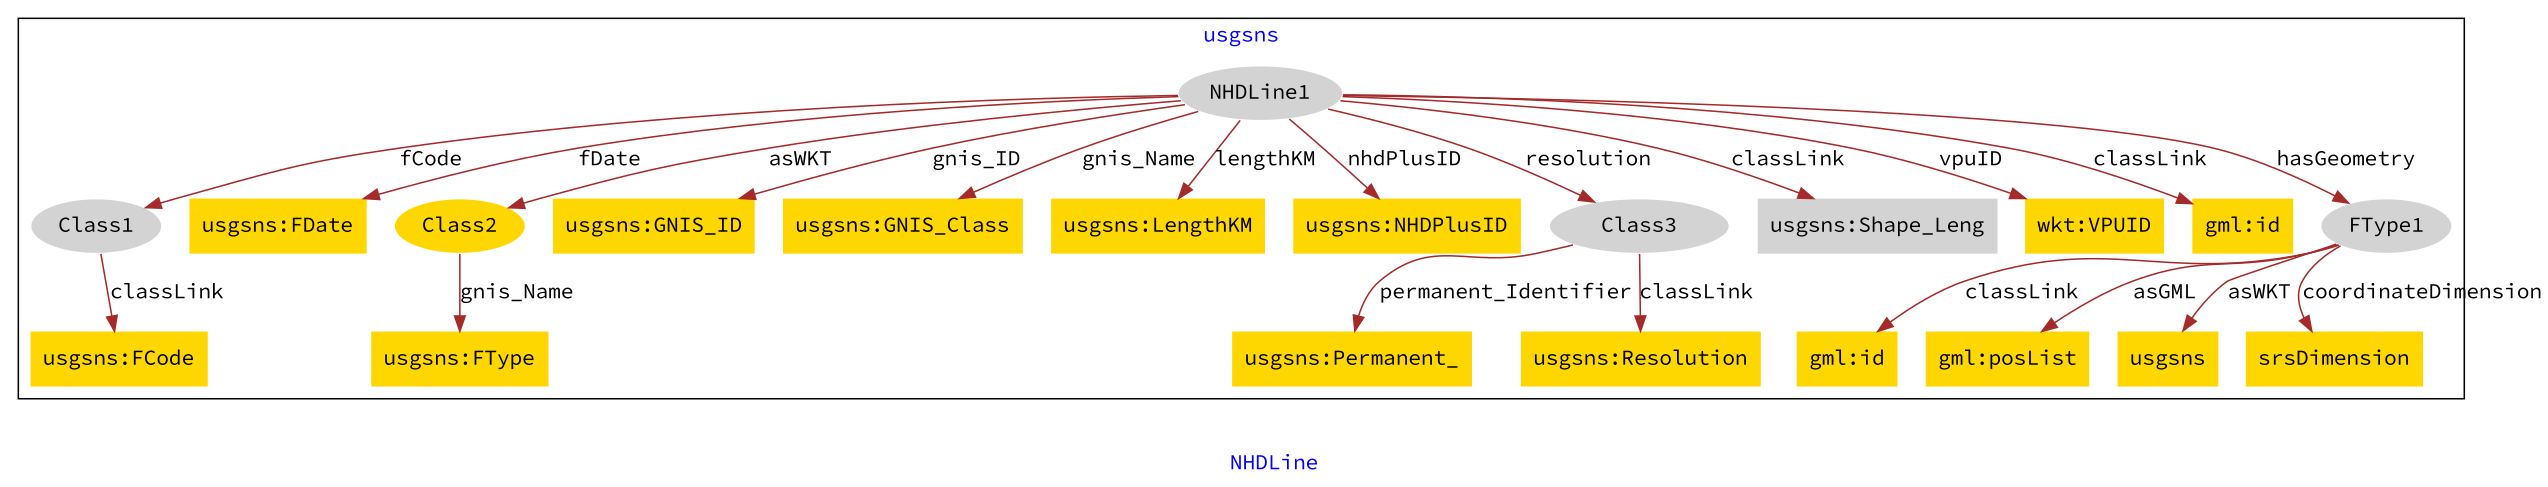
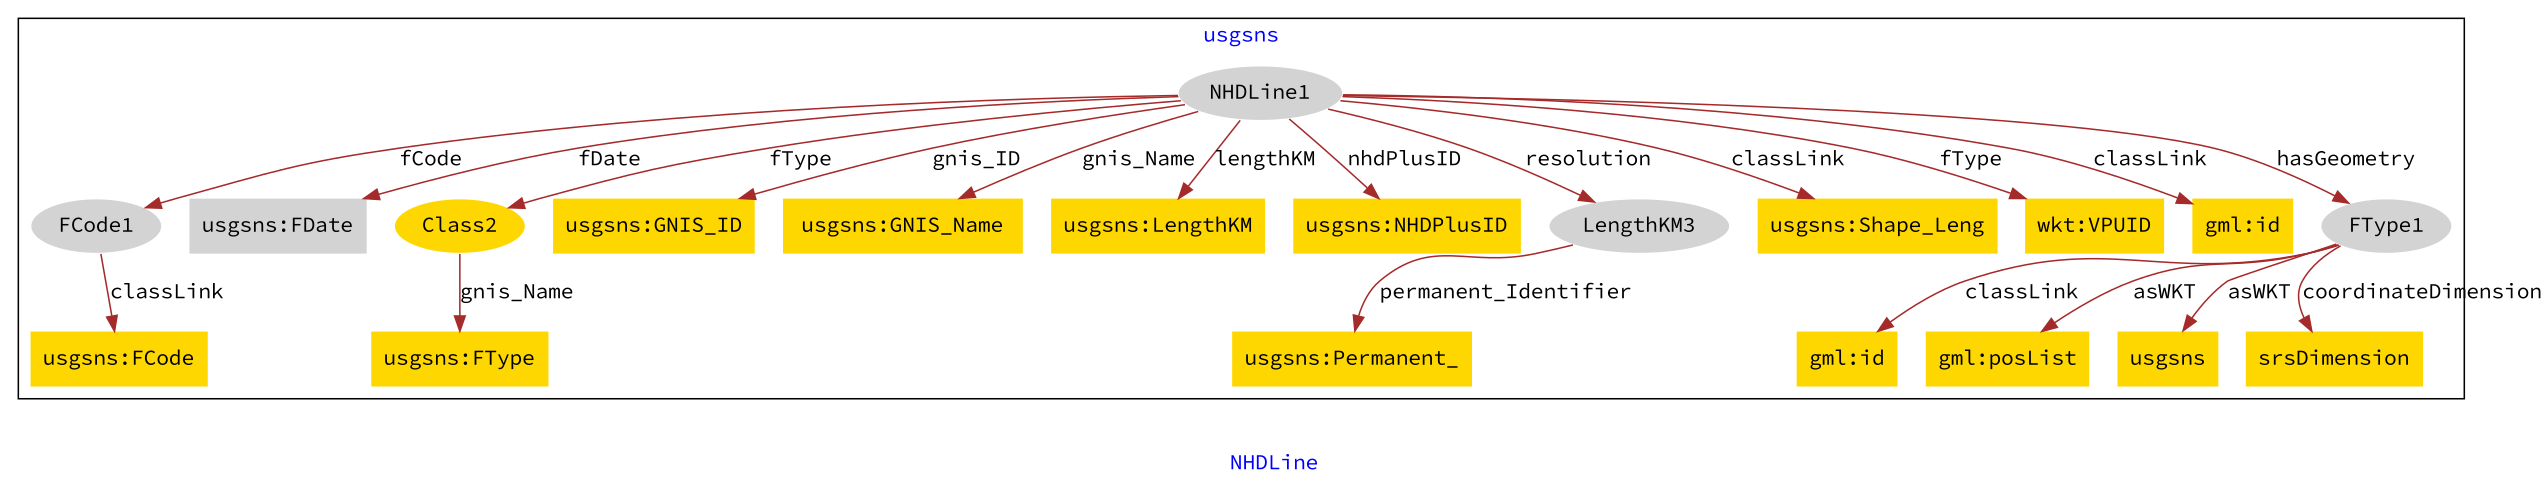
edge "NHDLine1" -> "Class2": label "asWKT" -> "fType"
edge "NHDLine1" -> "wkt:VPUID": label "vpuID" -> "fType"
node "Class1": label "Class1" -> "FCode1"
node "usgsns:FDate": fillcolor gold -> lightgray
node "usgsns:GNIS_Class": label "usgsns:GNIS_Class" -> "usgsns:GNIS_Name"
node "Class3": label "Class3" -> "LengthKM3"
node "usgsns:Shape_Leng": fillcolor lightgray -> gold
edge "FType1" -> "gml:posList": label "asGML" -> "asWKT"
node "usgsns:Resolution": removed
